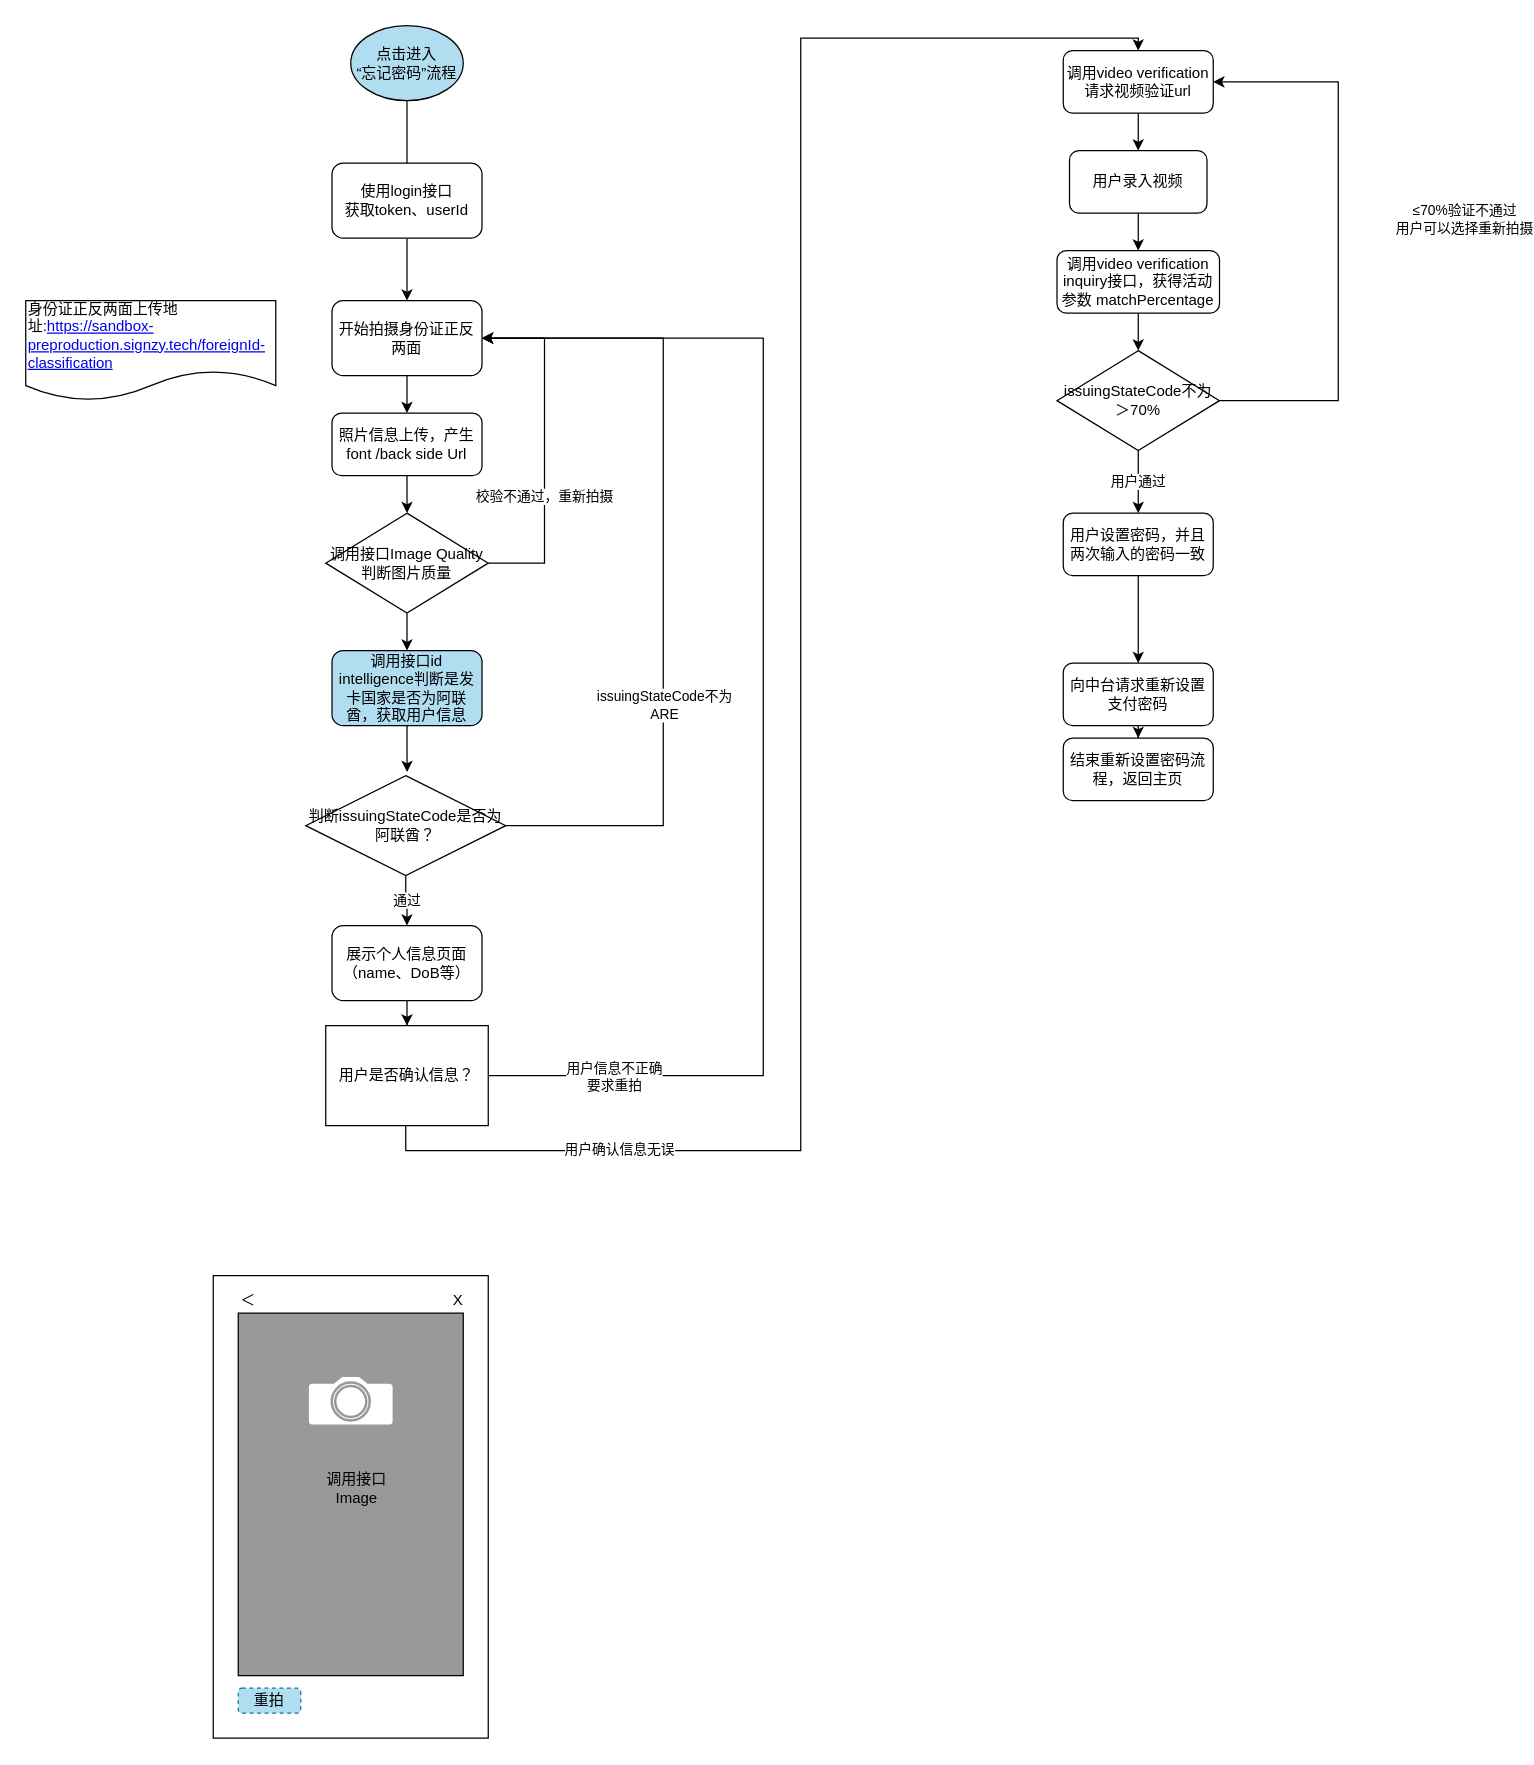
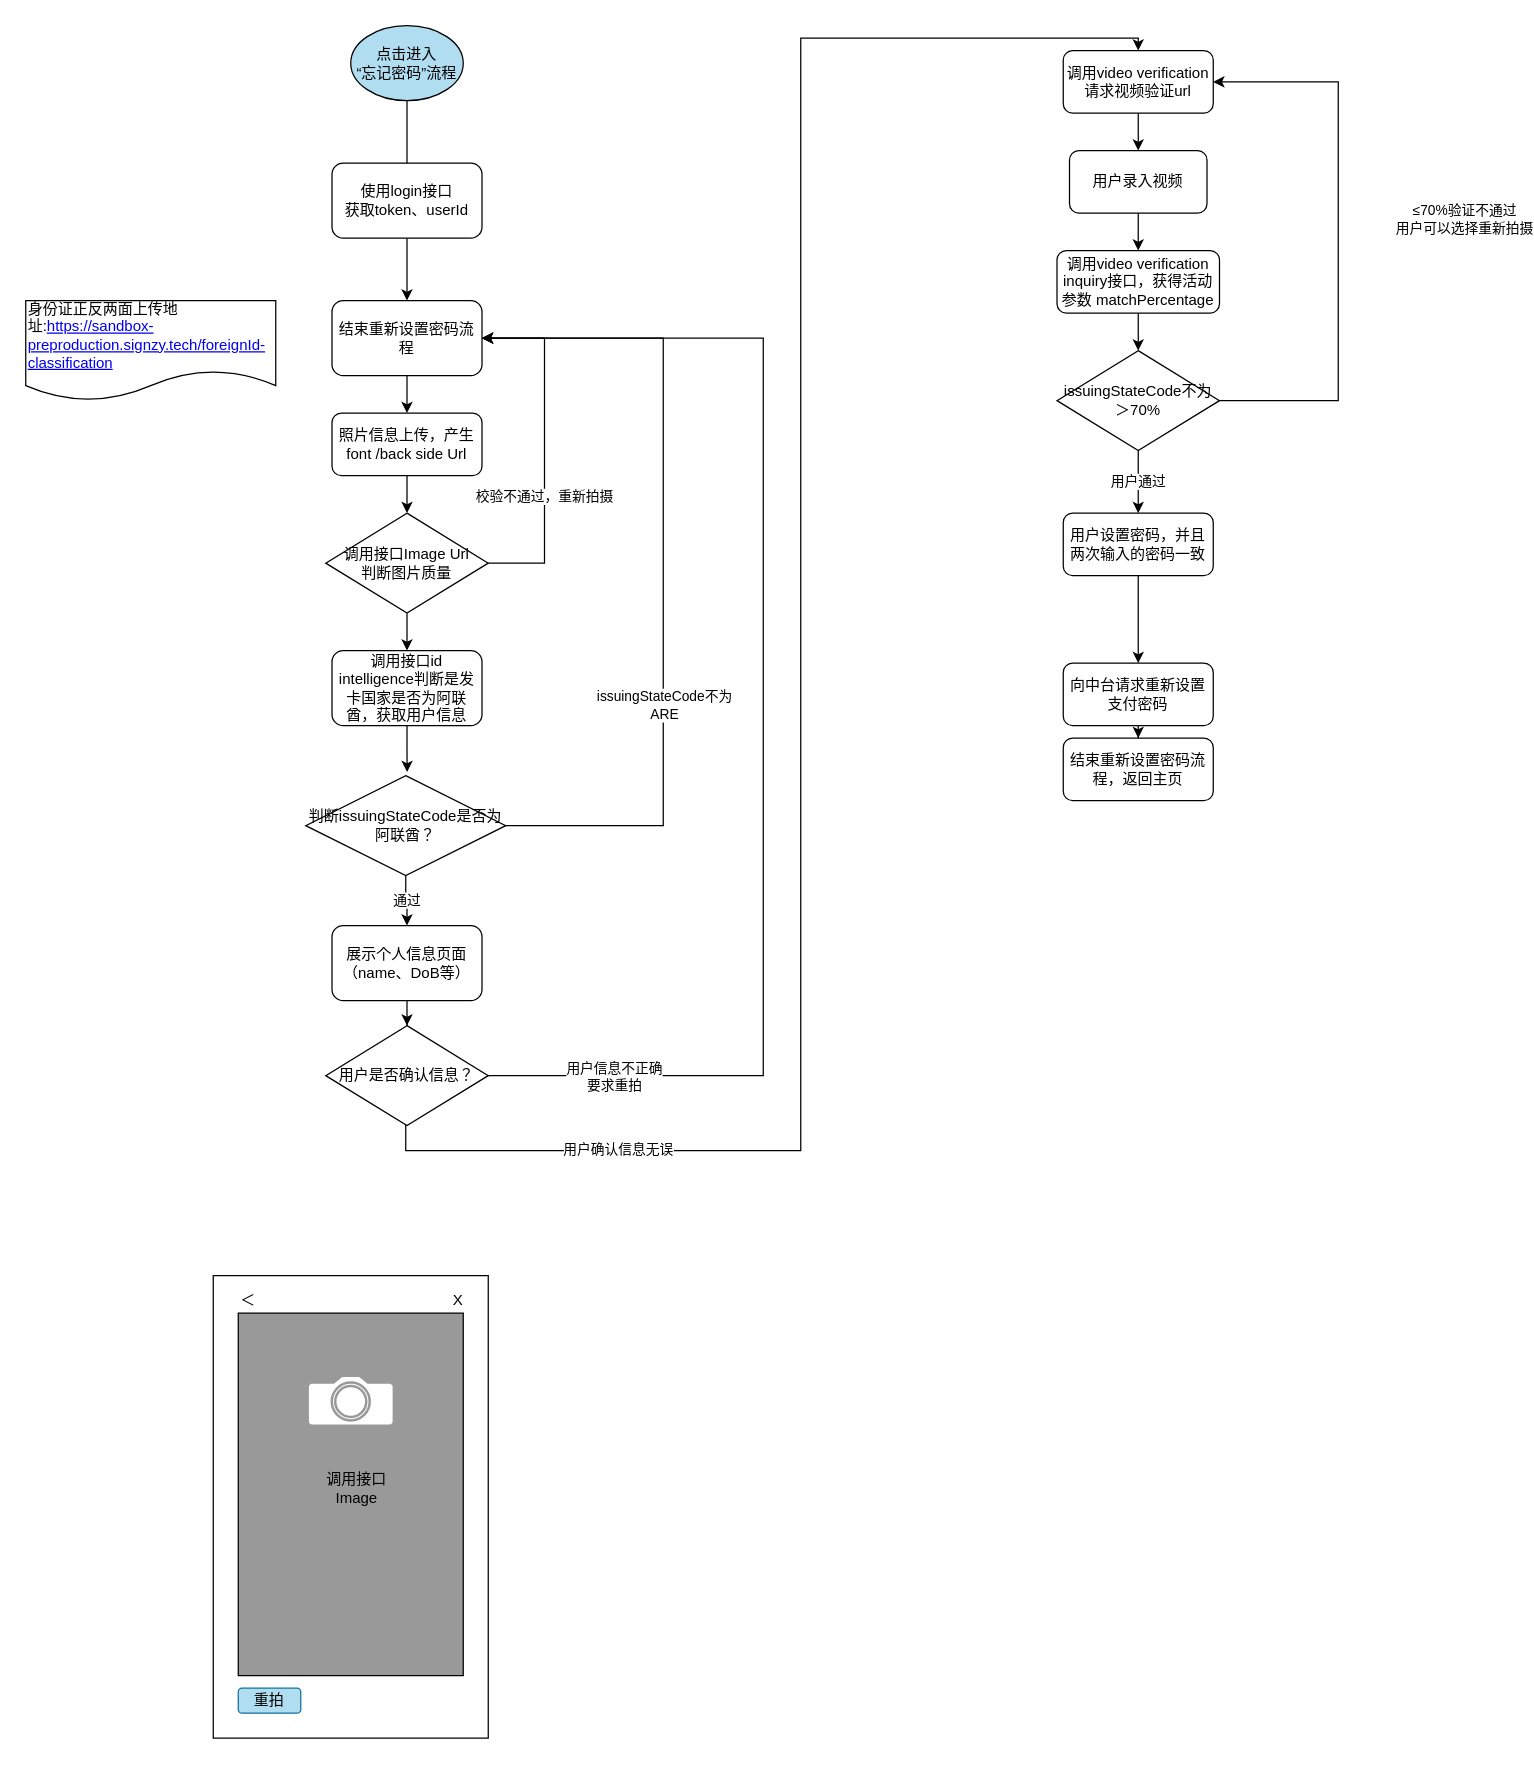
node "开始拍摄身份证正反两面": label "开始拍摄身份证正反两面" -> "结束重新设置密码流程"
node "调用接口Image Quality 判断图片质量": label "调用接口Image Quality 判断图片质量" -> "调用接口Image Url 判断图片质量"
node "调用接口id intelligence判断是发卡国家是否为阿联酋，获取用户信息": fillcolor #b1ddf0 -> #ffffff
node "用户是否确认信息？": shape rectangle -> diamond
node "重拍": style dashed -> solid
